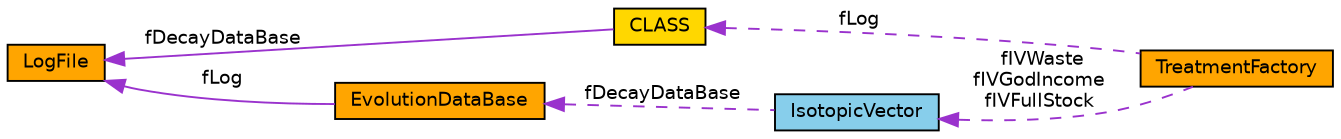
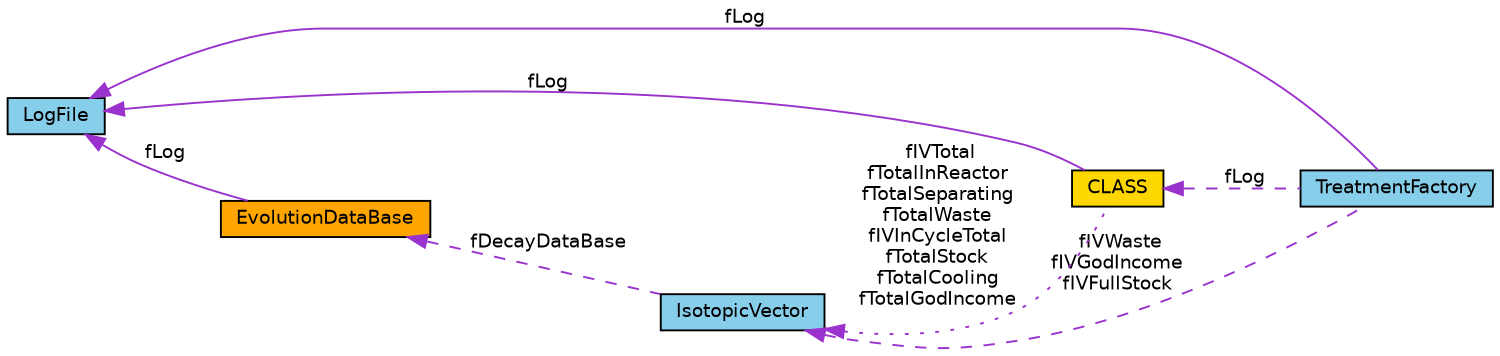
edge "TreatmentFactory" -> "LogFile": added, label "fLog"
edge "CLASS" -> "LogFile": label " fDecayDataBase" -> " fLog"
node "LogFile": fillcolor orange -> skyblue
node "TreatmentFactory": fillcolor orange -> skyblue
edge "CLASS" -> "IsotopicVector": added, label "fIVTotal fTotalInReactor fTotalSeparating fTotalWaste fIVInCycleTotal fTotalStock fTotalCooling fTotalGodIncome"
